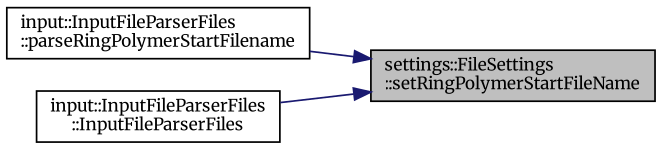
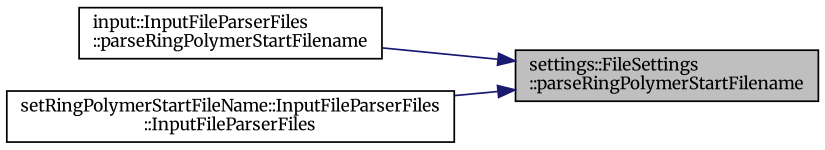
node "settings::FileSettings ::setRingPolymerStartFileName": label "settings::FileSettings ::setRingPolymerStartFileName" -> "settings::FileSettings ::parseRingPolymerStartFilename"
node "input::InputFileParserFiles ::InputFileParserFiles": label "input::InputFileParserFiles ::InputFileParserFiles" -> "setRingPolymerStartFileName::InputFileParserFiles ::InputFileParserFiles"
